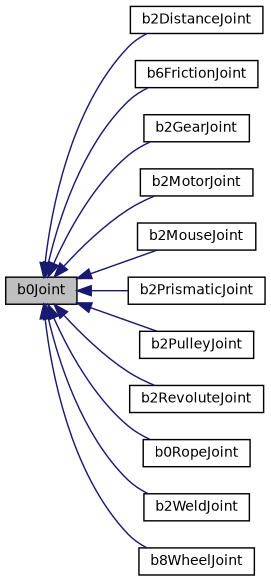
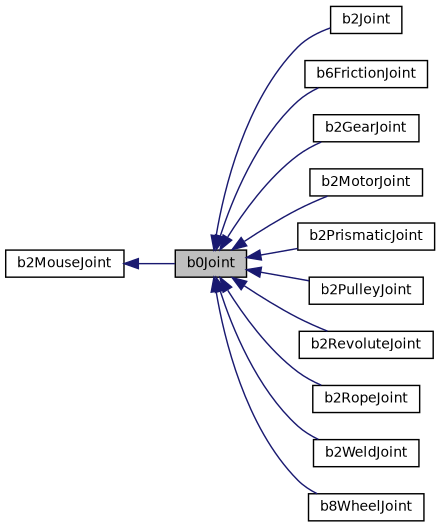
node "b2DistanceJoint": label "b2DistanceJoint" -> "b2Joint"
edge "b2MouseJoint" -> "b0Joint": reversed
node "b0RopeJoint": label "b0RopeJoint" -> "b2RopeJoint"
